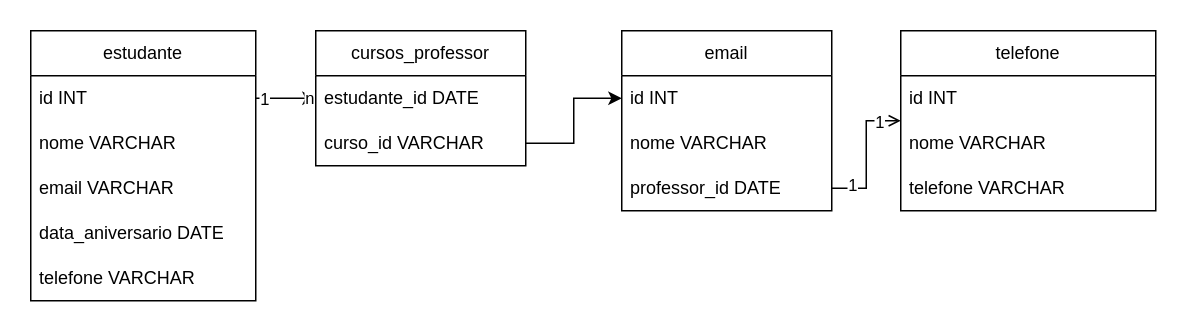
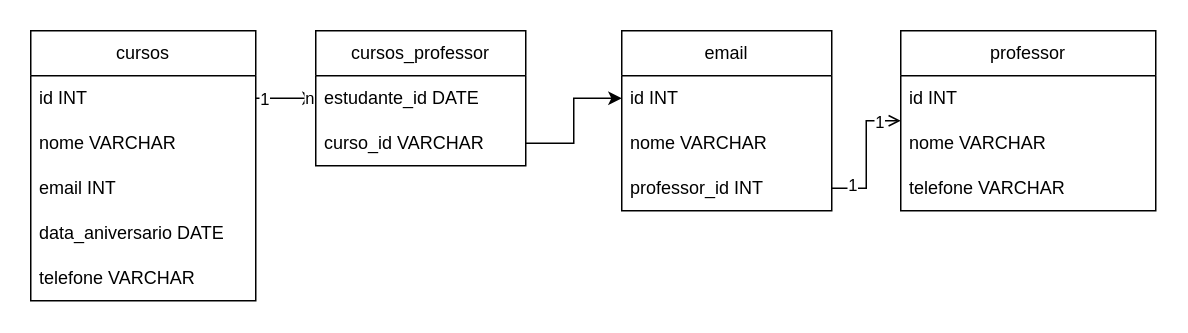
node "estudante": label "estudante" -> "cursos"
node "telefone": label "telefone" -> "professor"
node "email VARCHAR": label "email VARCHAR" -> "email INT"
node "professor_id DATE": label "professor_id DATE" -> "professor_id INT"
